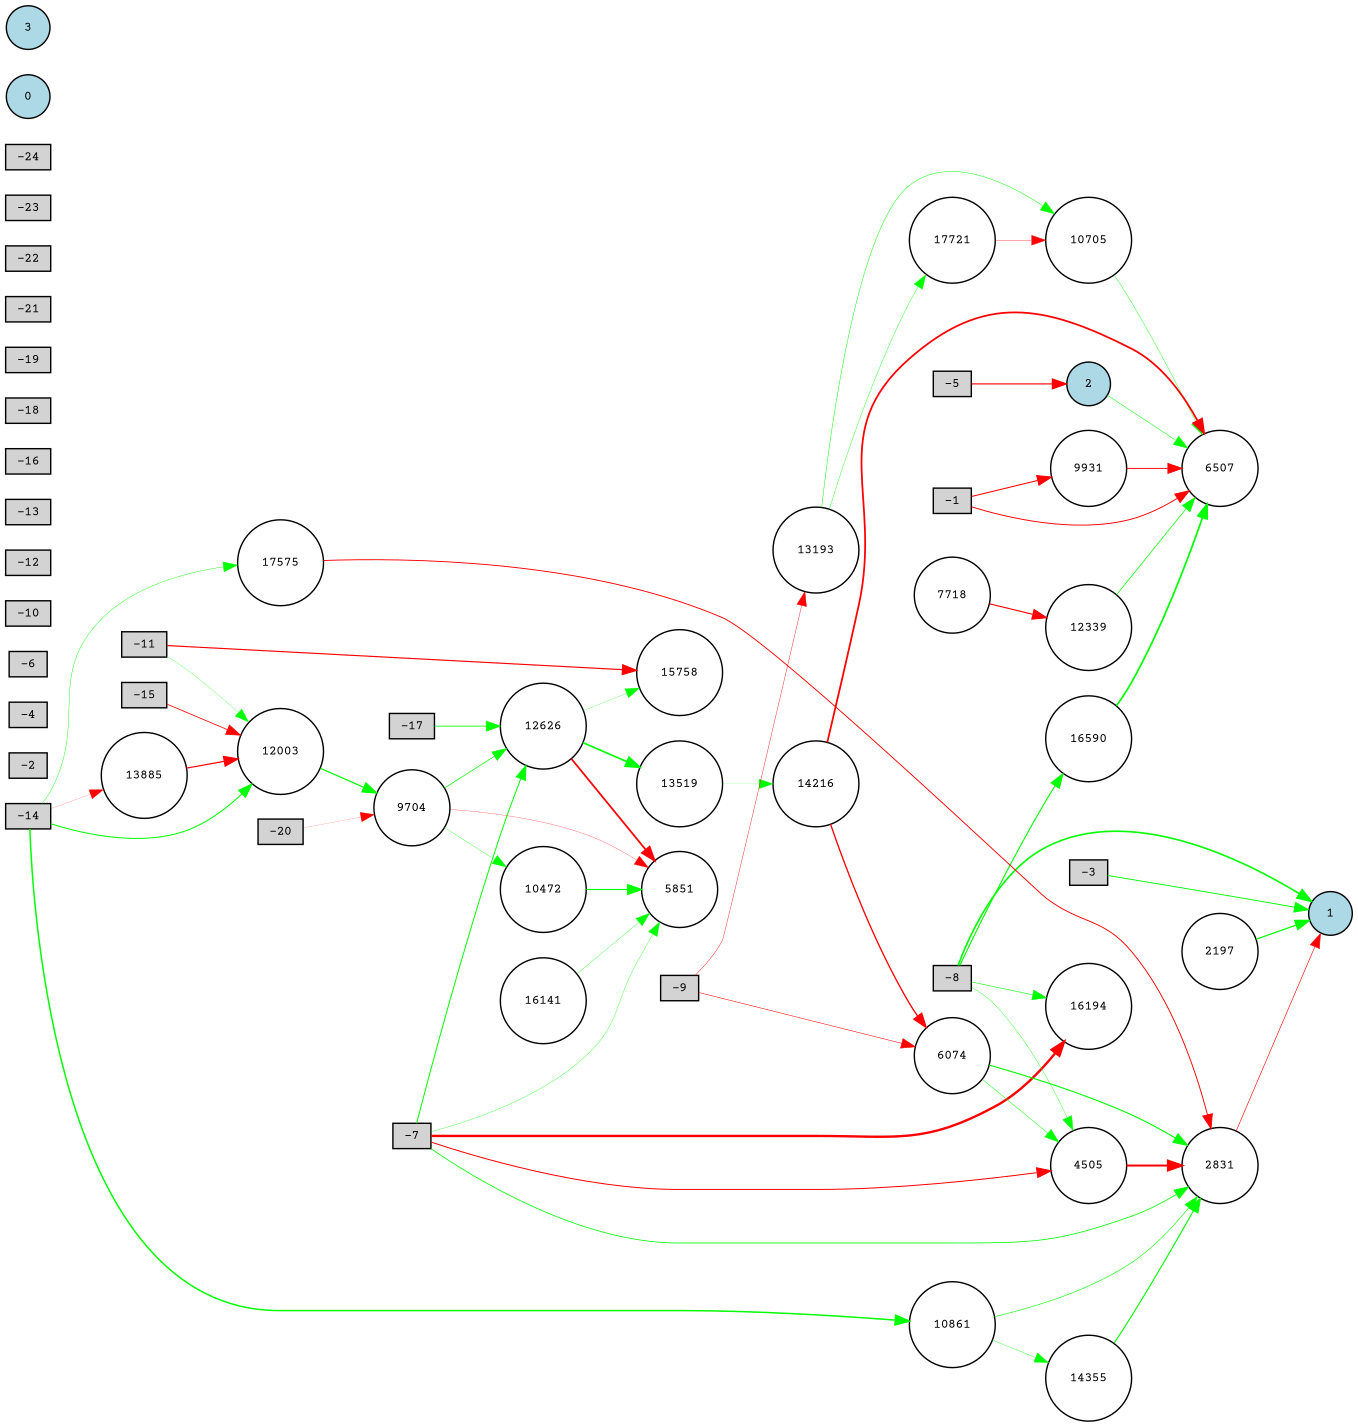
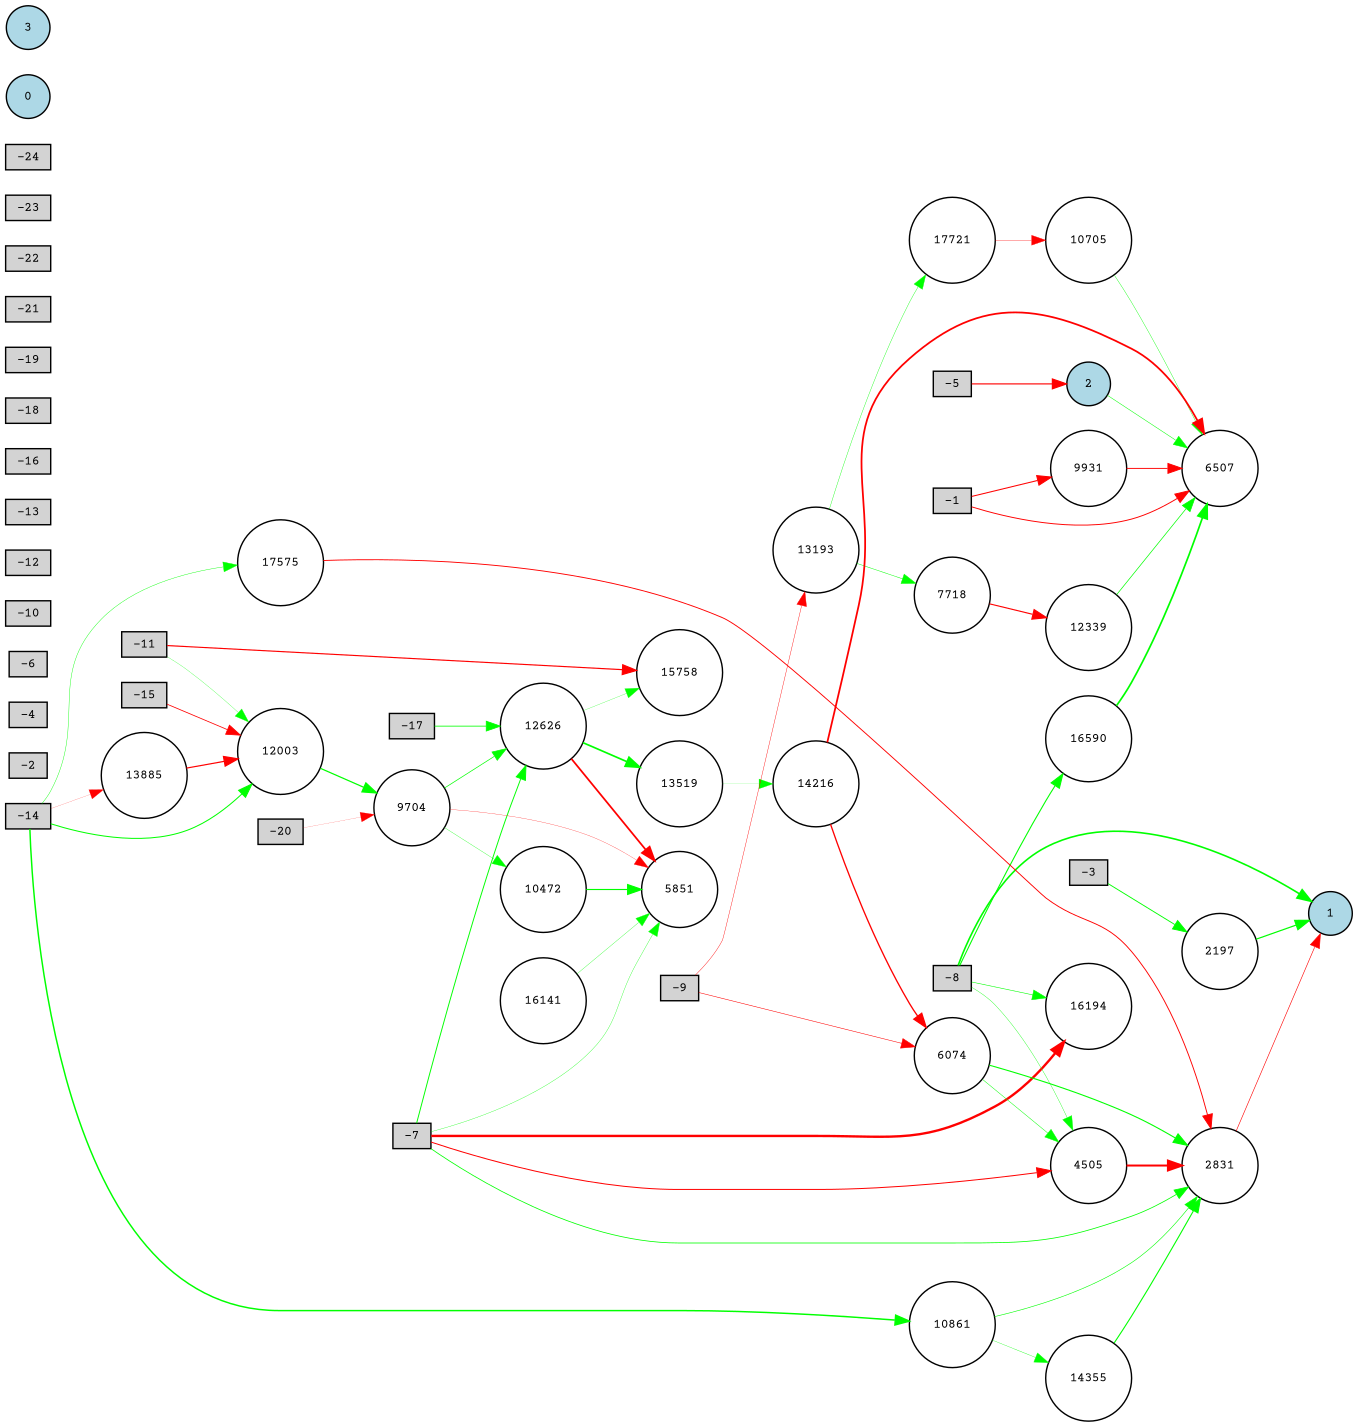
edge "13193" -> "10705": now "13193" -> "7718"
edge "-3" -> "1": now "-3" -> "2197"
